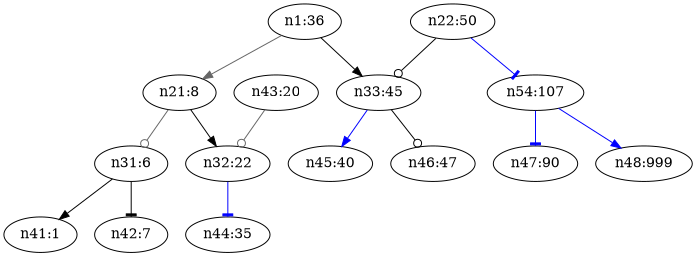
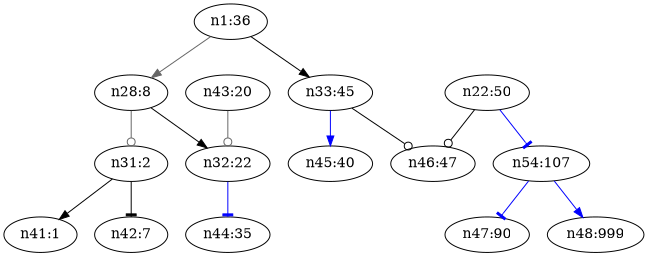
edge "n22:50" -> "n33:45": now "n22:50" -> "n46:47"
node "n21:8": label "n21:8" -> "n28:8"
node "n31:6": label "n31:6" -> "n31:2"
